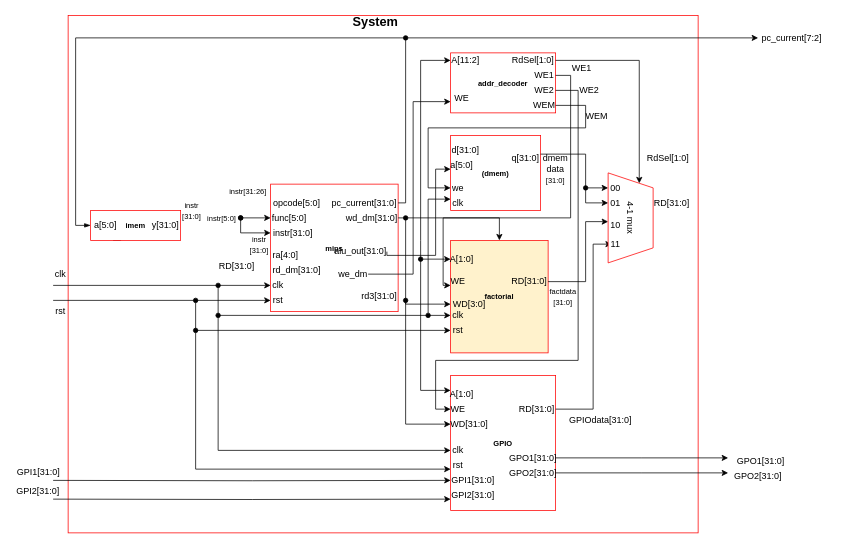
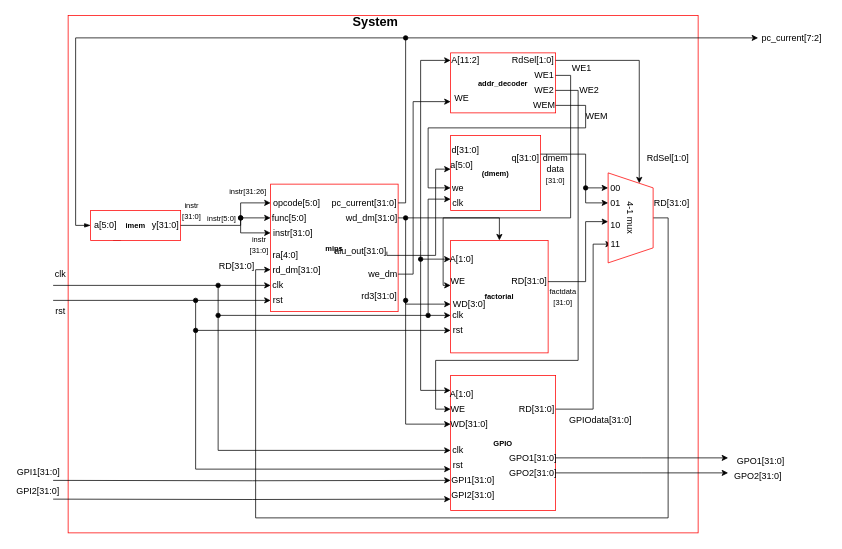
edge "y[31:0]" -> "opcode[5:0]": added
node "we_dm": moved (353, 274) -> (383, 274)
node "factorial": fillcolor #fff2cc -> #ffffff
edge "4-1 mux" -> "mips": added
